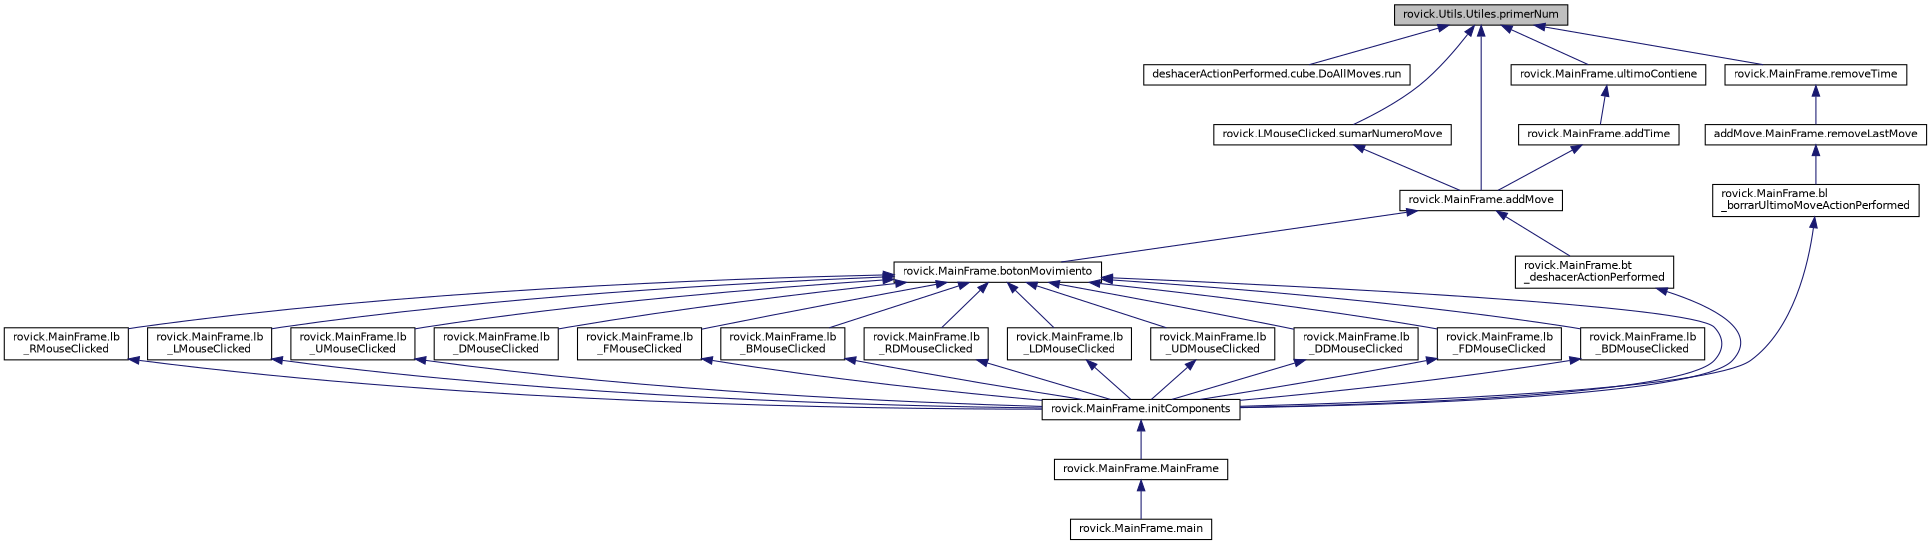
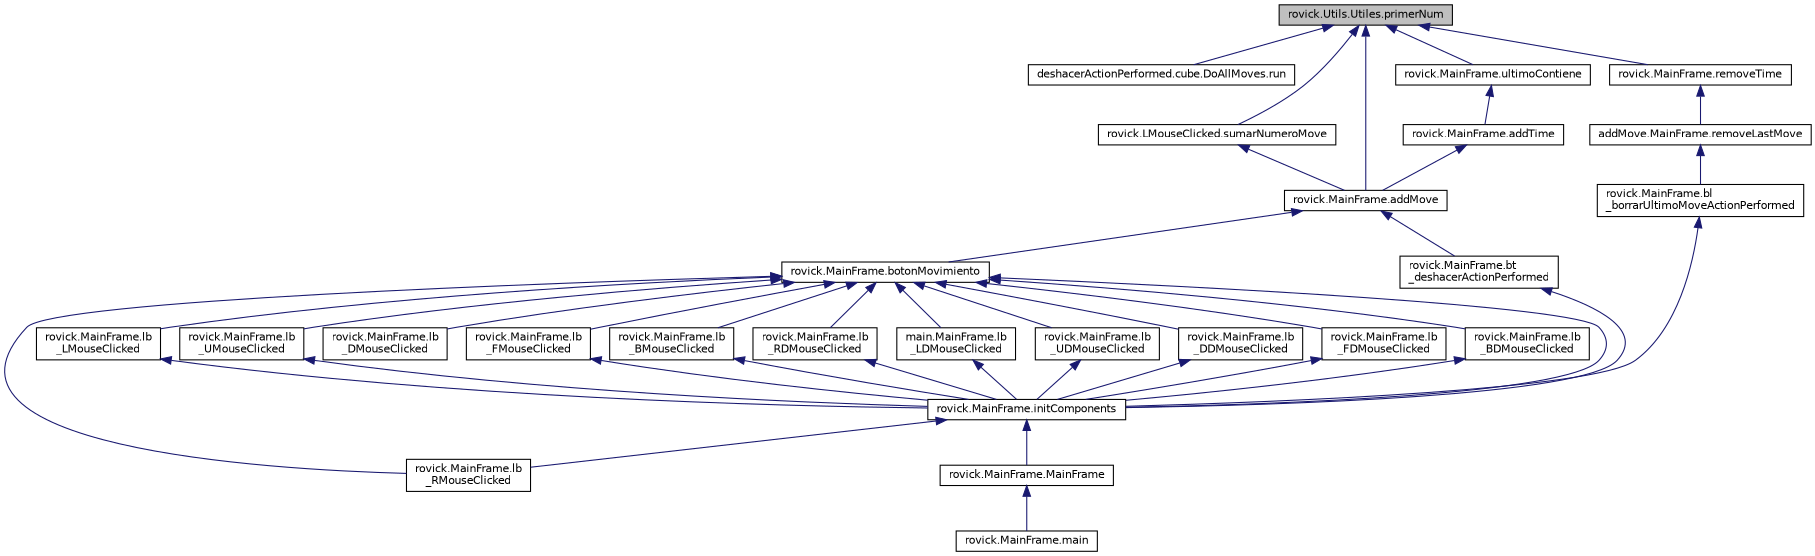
node "rovick.MainFrame.lb _LDMouseClicked": label "rovick.MainFrame.lb _LDMouseClicked" -> "main.MainFrame.lb _LDMouseClicked"
edge "rovick.MainFrame.initComponents" -> "rovick.MainFrame.lb _RMouseClicked": reversed
